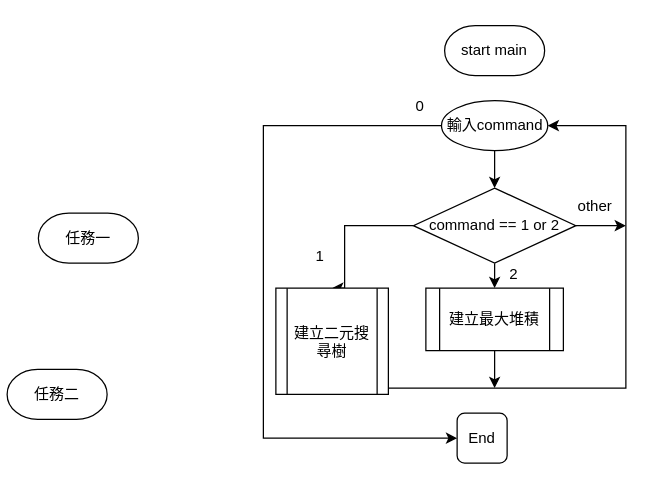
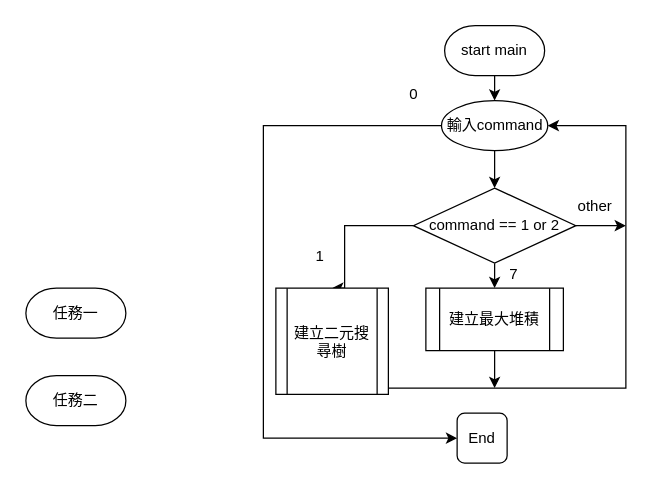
edge "start main" -> "輸入command": added
node "0": moved (419, 107) -> (413, 94)
node "任務一": moved (88, 238) -> (76, 313)
node "2": label "2" -> "7"
node "任務二": moved (57, 394) -> (76, 401)
